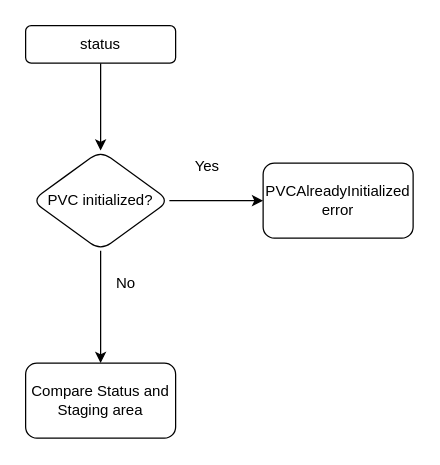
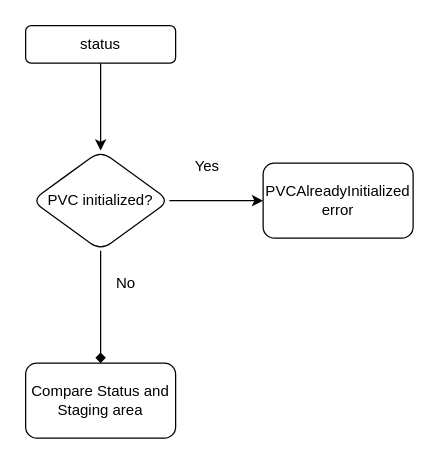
edge "PVC initialized?" -> "Compare Status and Staging area": arrowhead classic -> diamond
